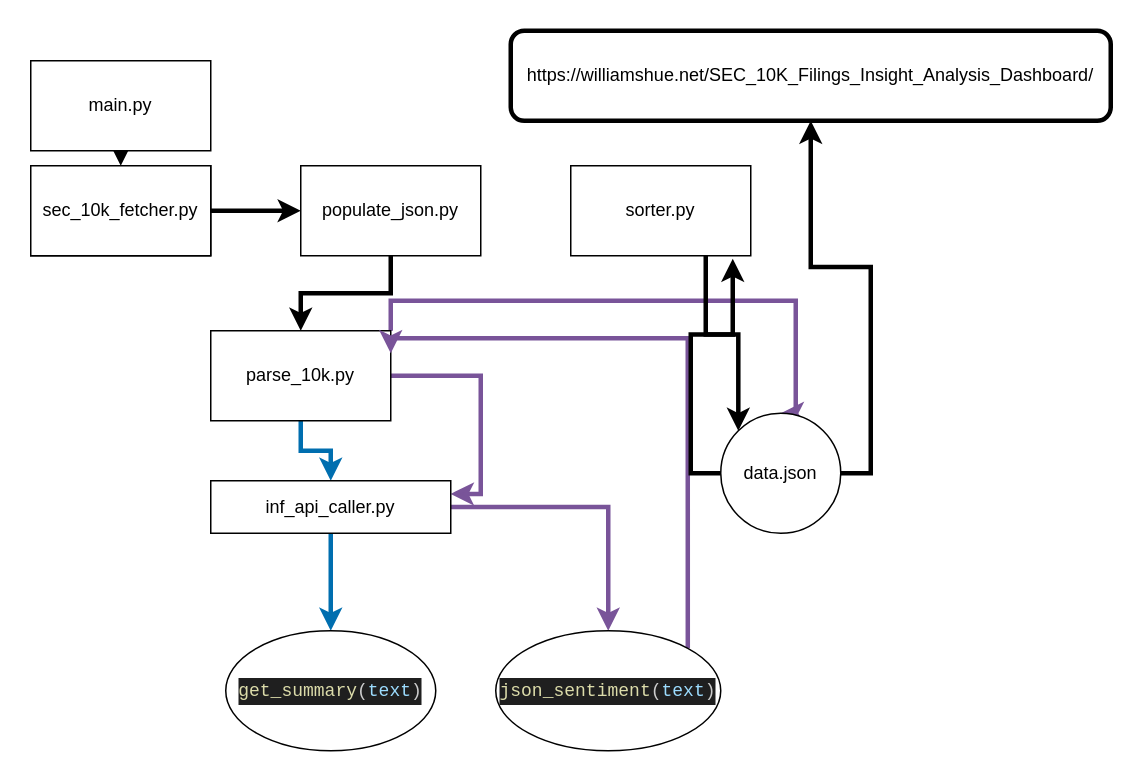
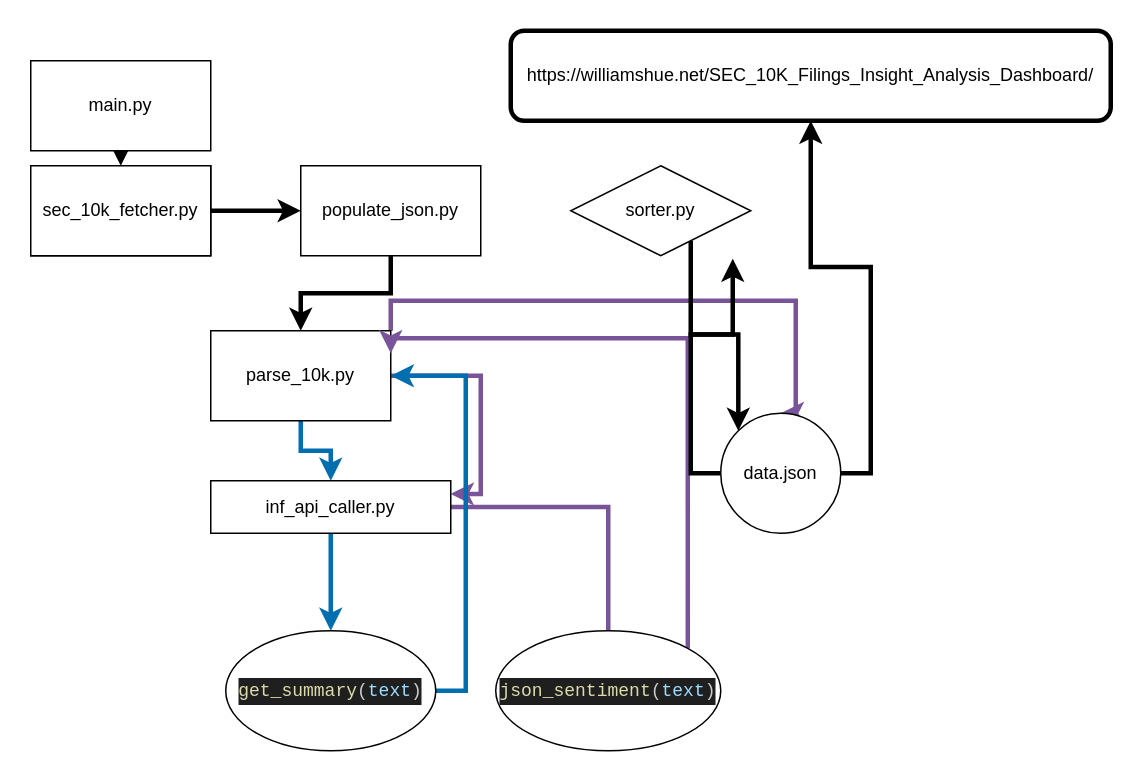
node "sorter.py": shape rectangle -> diamond
edge "inf_api_caller.py" -> "json_sentiment(text)": arrowhead classic -> none
edge "get_summary(text)" -> "parse_10k.py": added
